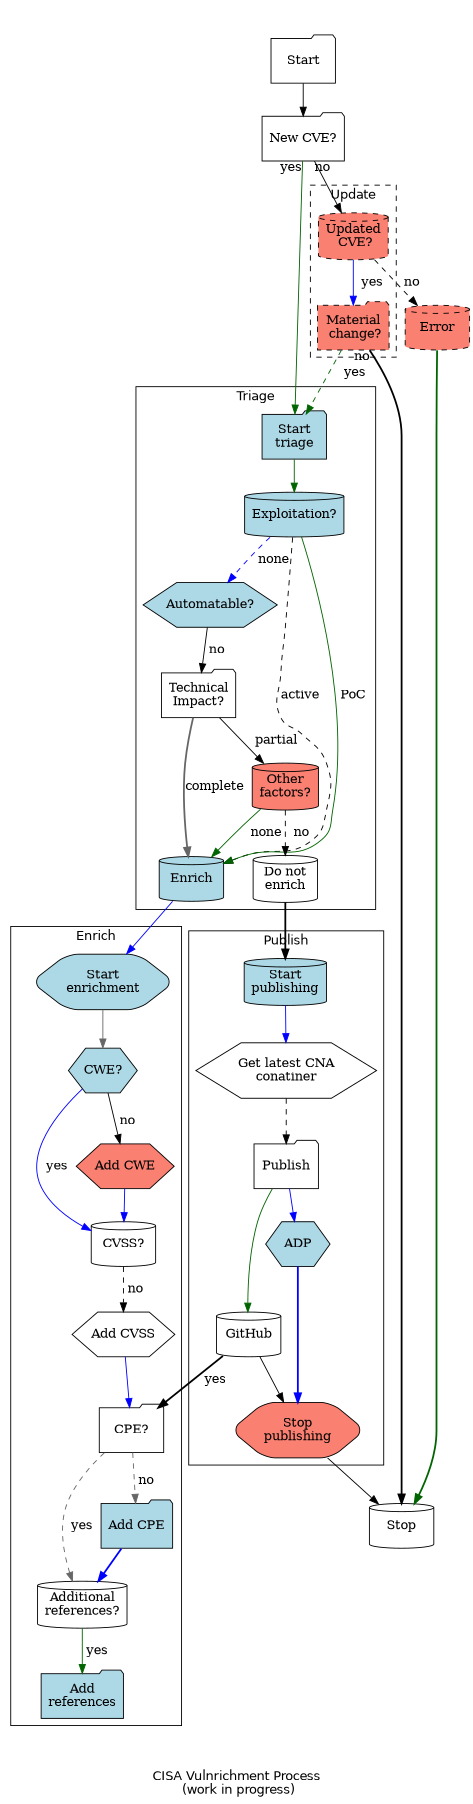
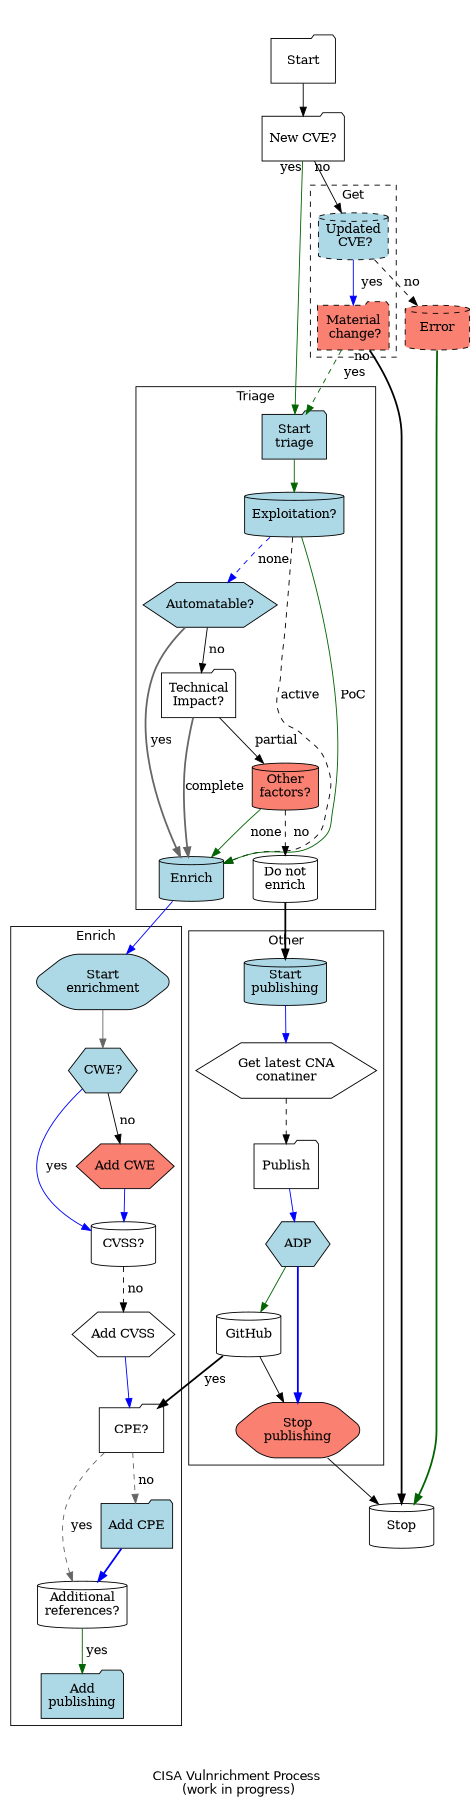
cluster "Update": label "Update" -> "Get"
node "Updated CVE?": fillcolor salmon -> lightblue
edge "Automatable?" -> "Enrich": added, label "yes"
cluster "Publish": label "Publish" -> "Other"
edge "Publish" -> "GitHub": now "ADP" -> "GitHub"
node "Add references": label "Add references" -> "Add publishing"
